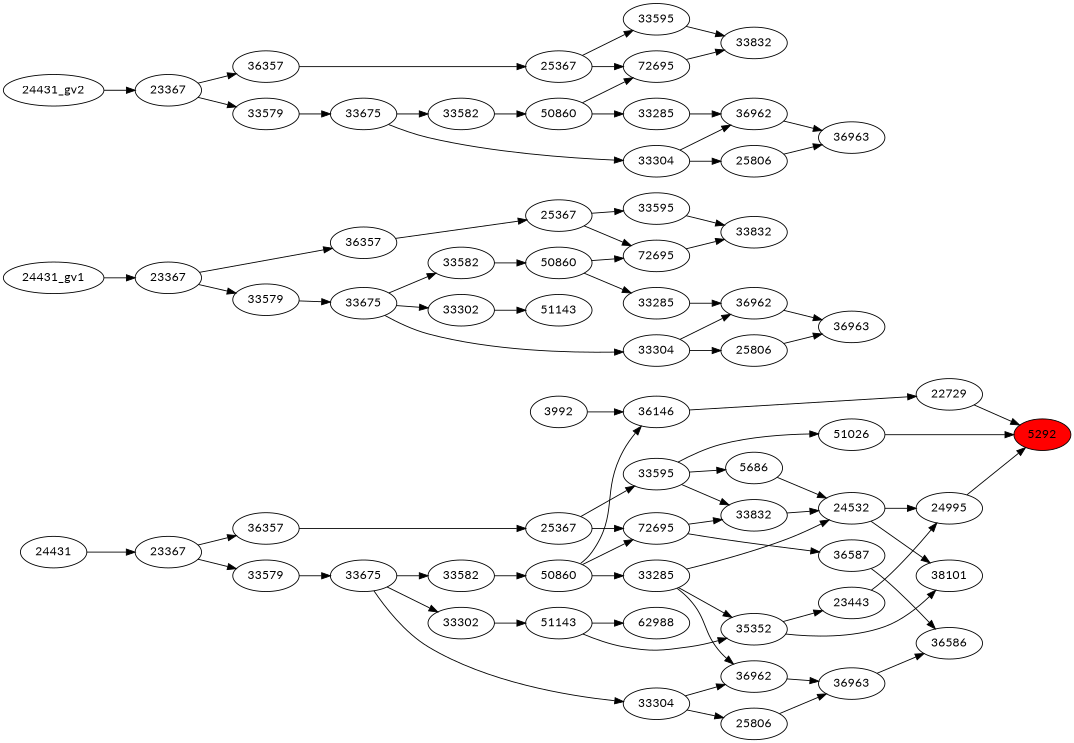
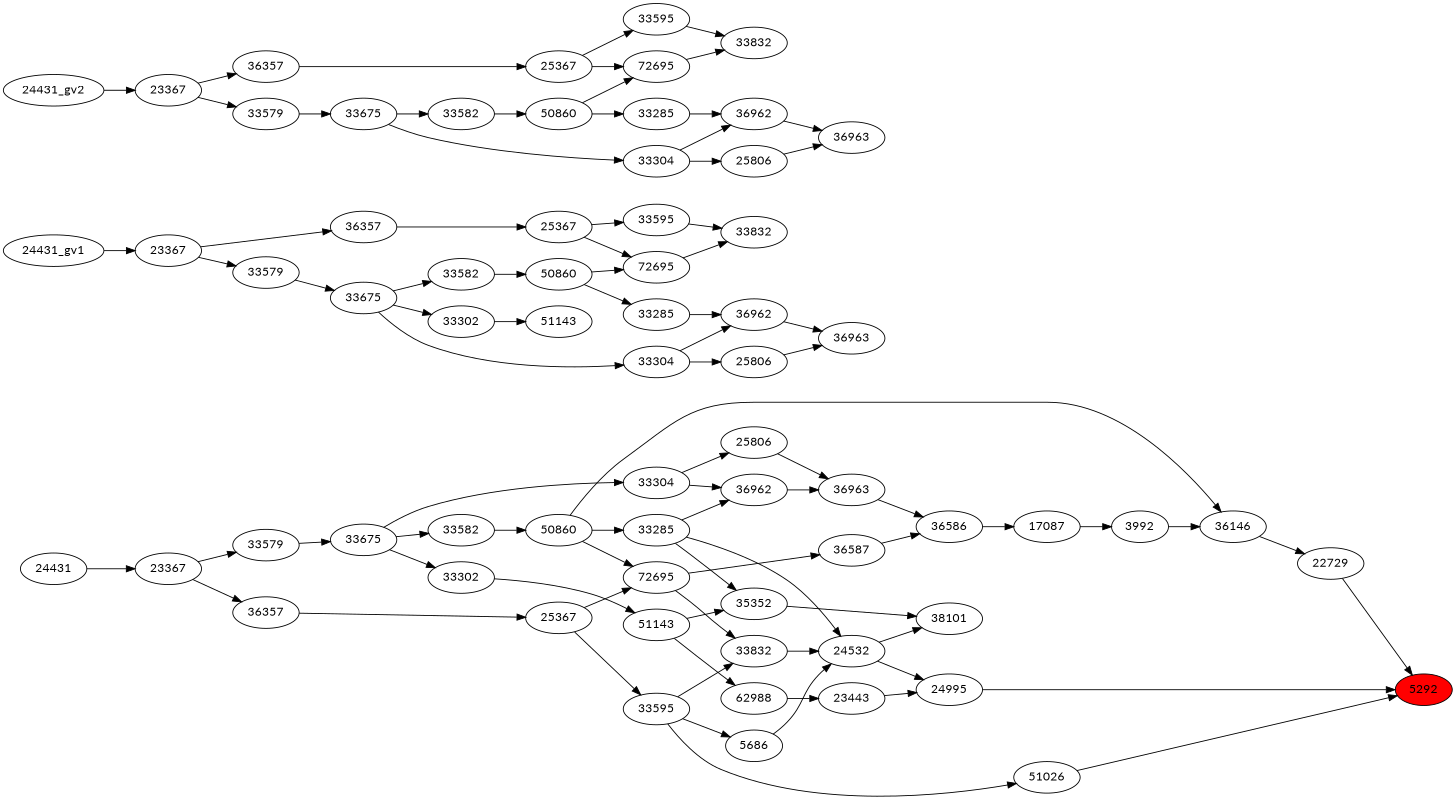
node "17087": added
edge "35352" -> "23443": now "62988" -> "23443"
